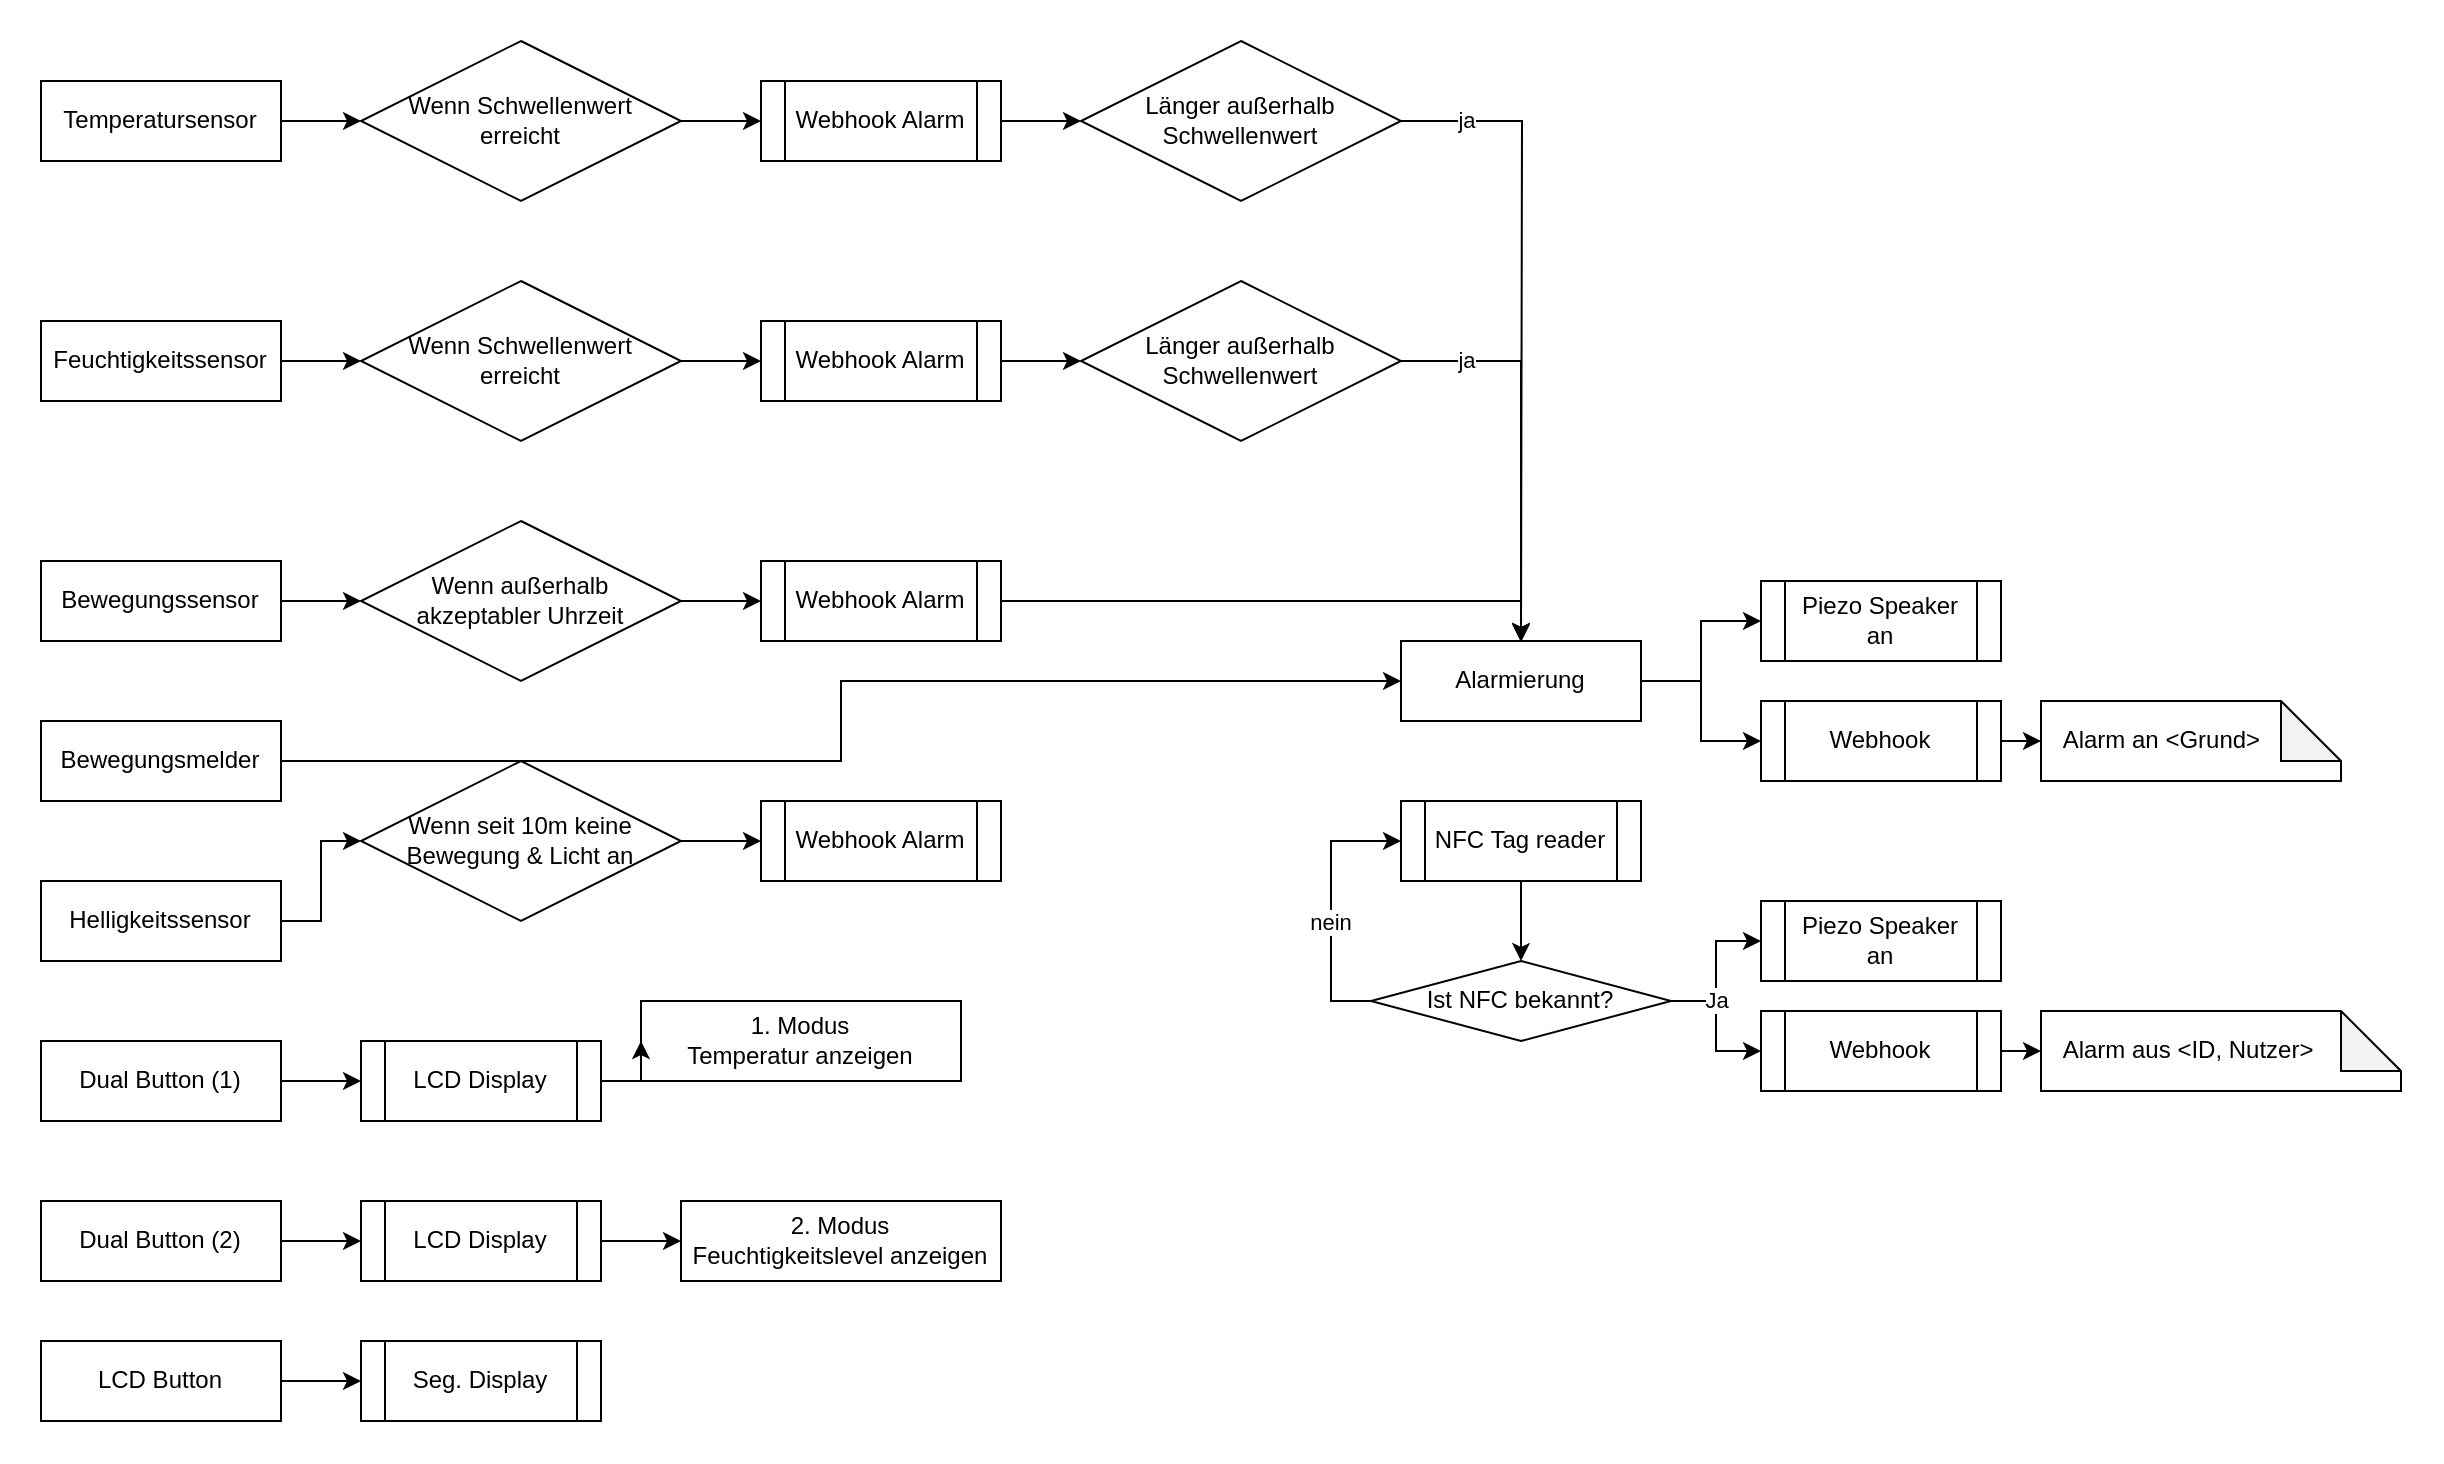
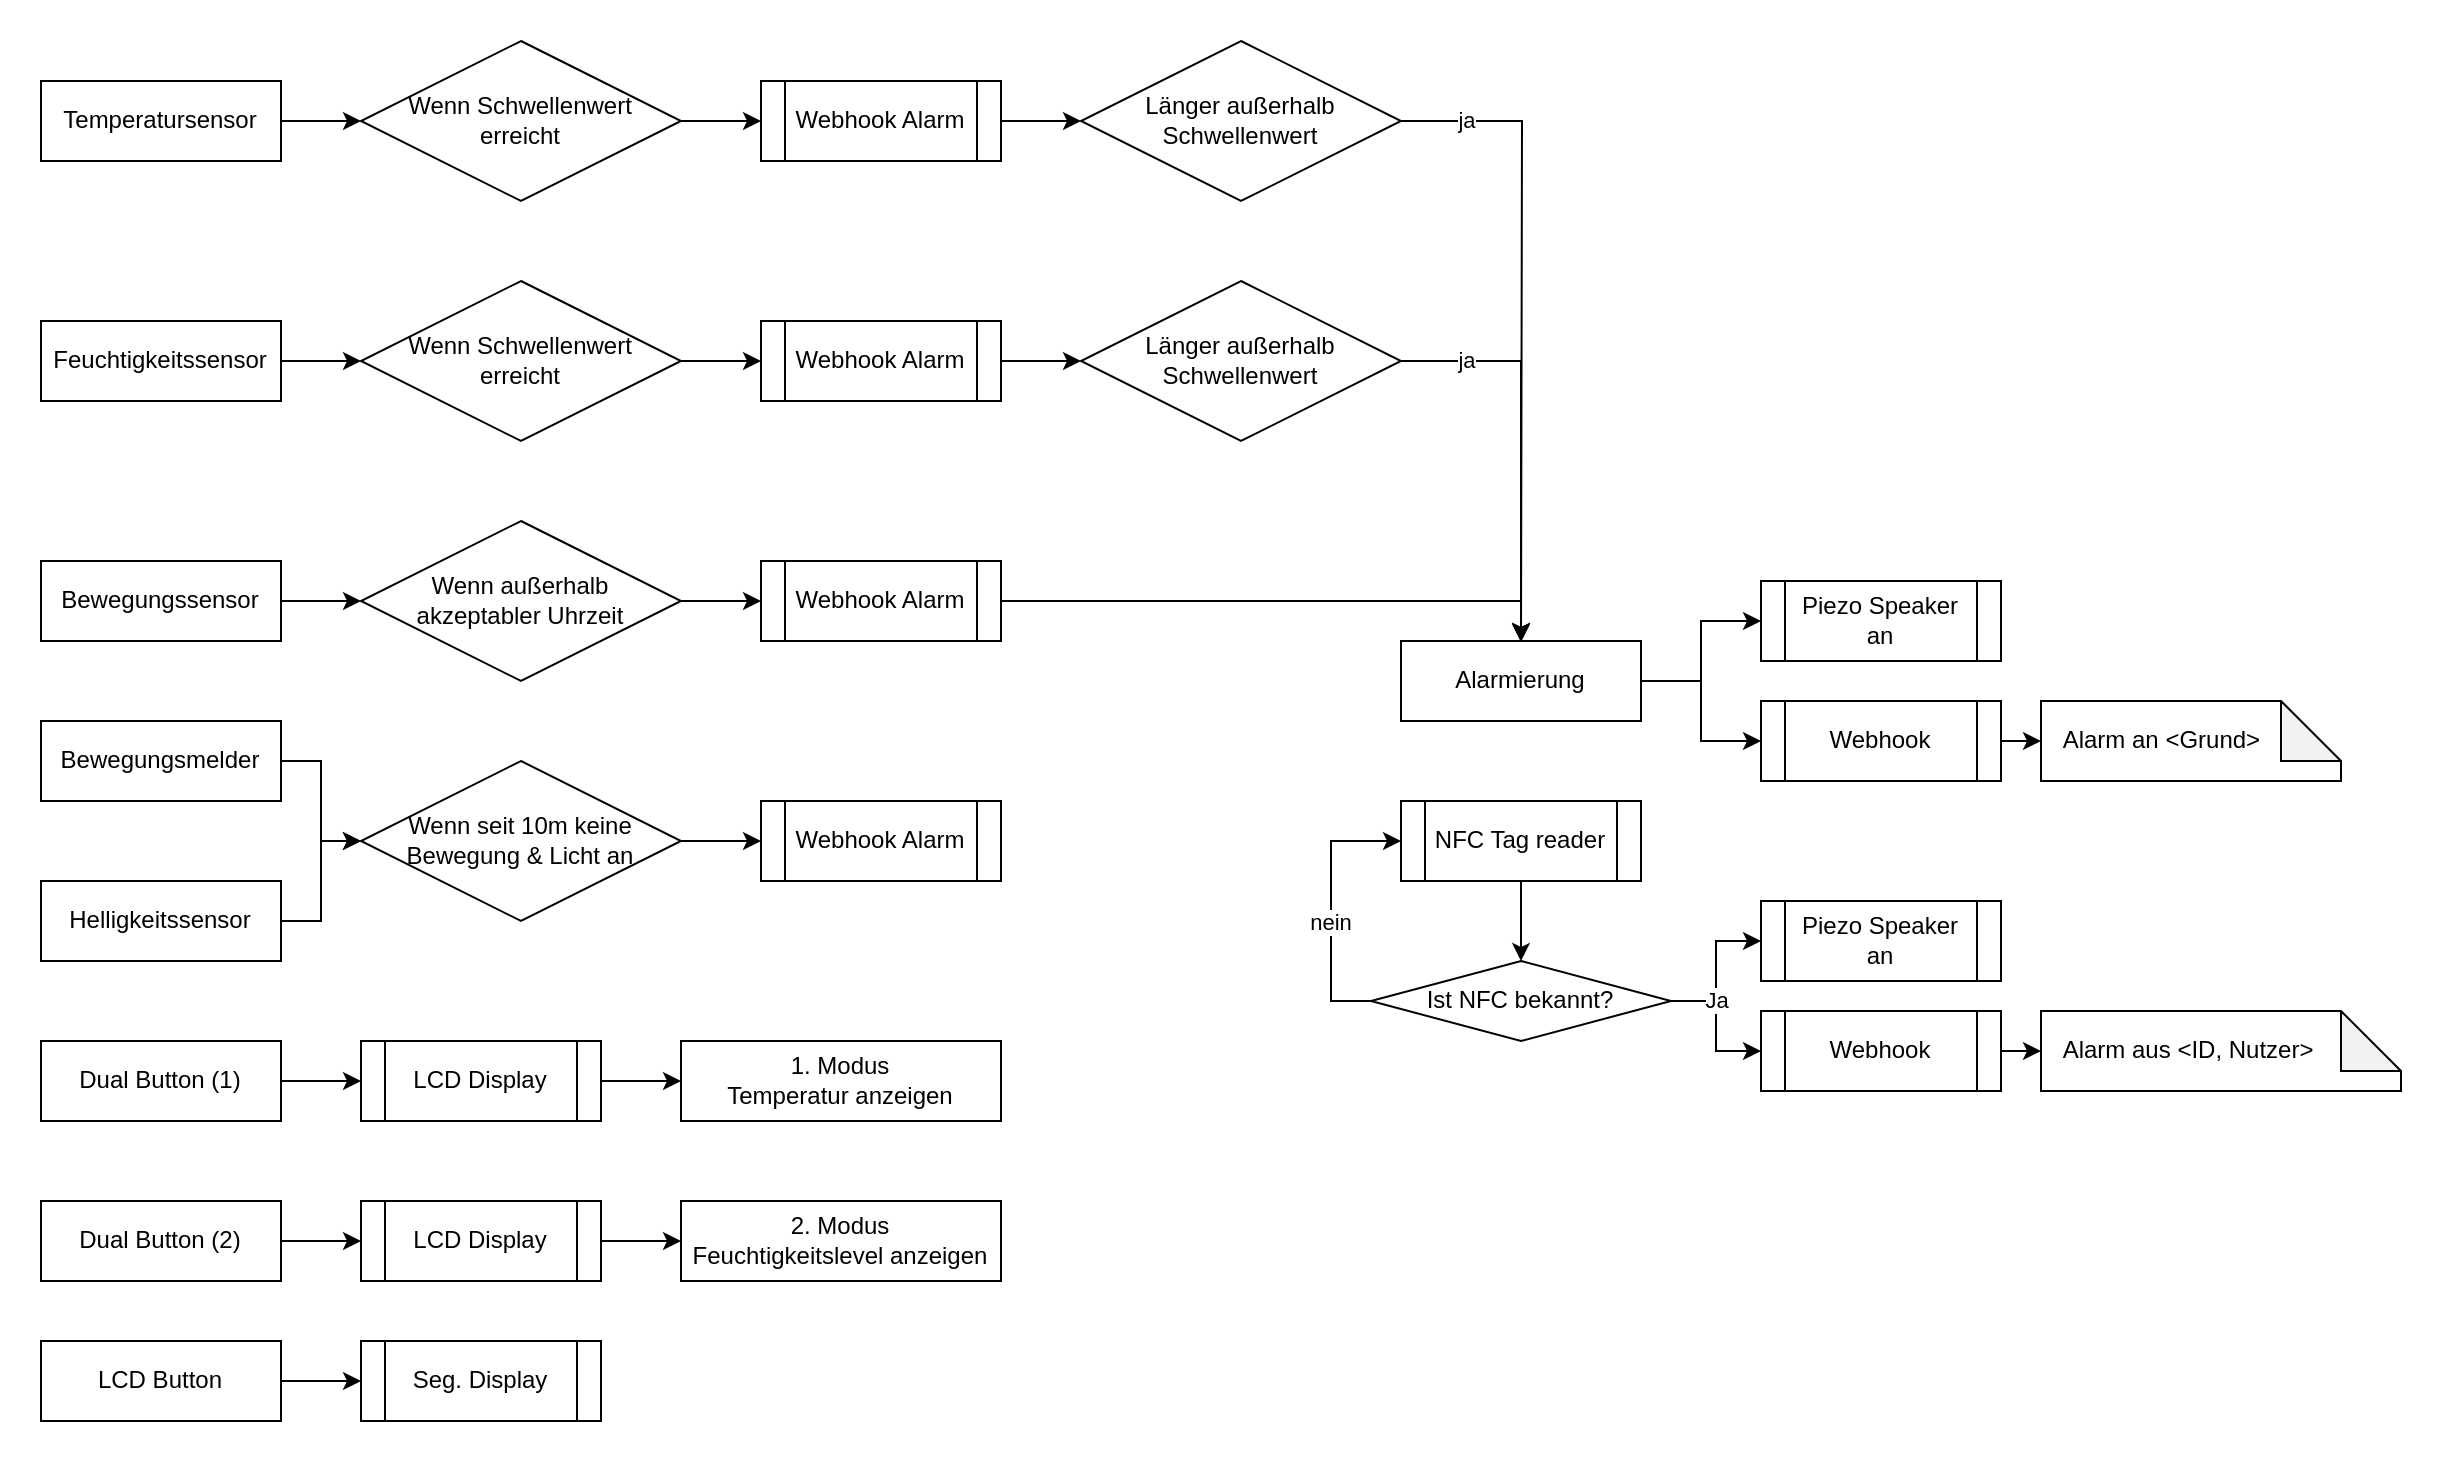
edge "Bewegungsmelder" -> "Alarmierung": now "Bewegungsmelder" -> "Wenn seit 10m keine Bewegung & Licht an"
node "1. Modus Temperatur anzeigen": moved (801, 1041) -> (841, 1081)
